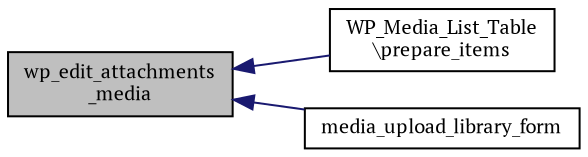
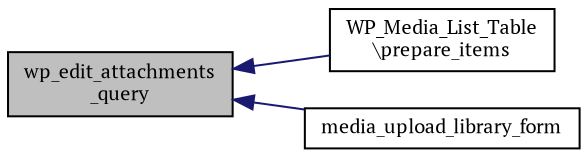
node "wp_edit_attachments _media": label "wp_edit_attachments _media" -> "wp_edit_attachments _query"
